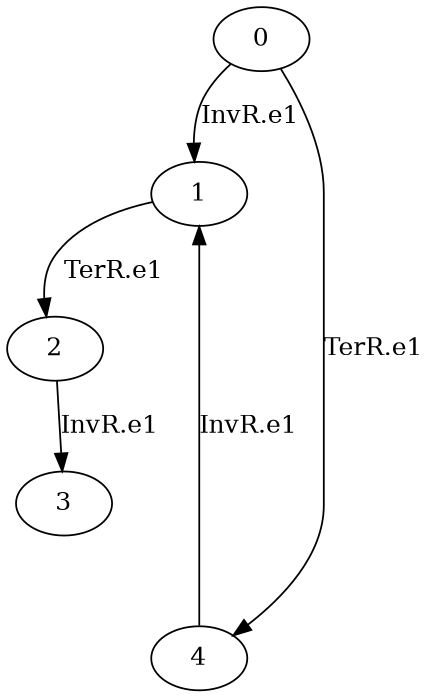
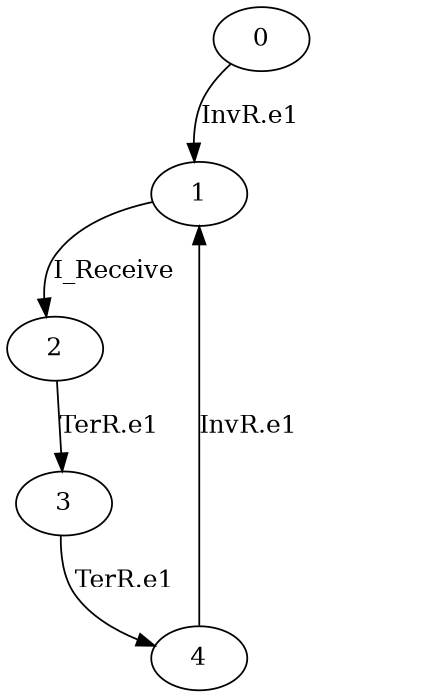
edge "1" -> "2": label "TerR.e1" -> "I_Receive"
edge "0" -> "4": now "3" -> "4"
edge "2" -> "3": label "InvR.e1" -> "TerR.e1"
